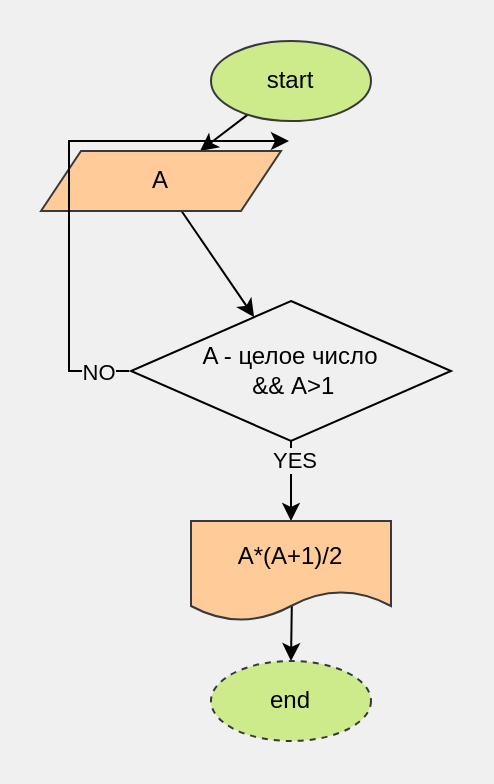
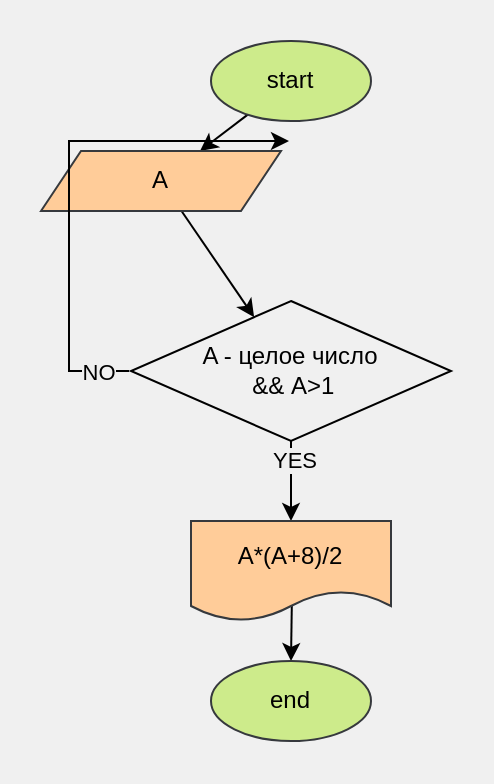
node "A*(A+1)/2": label "A*(A+1)/2" -> "A*(A+8)/2"
node "end": style dashed -> solid
